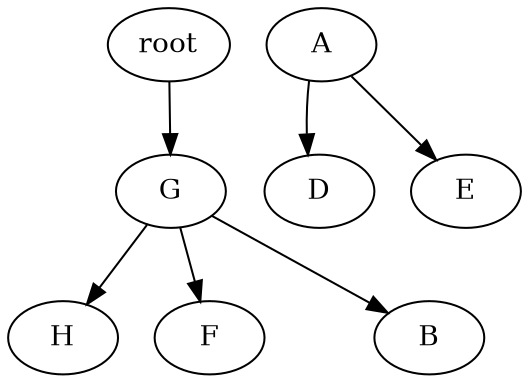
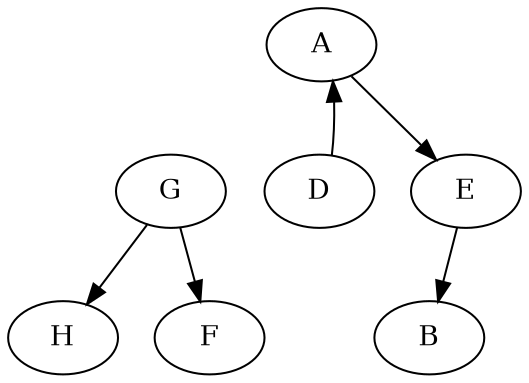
node "root": removed
edge "A" -> "D": reversed
edge "G" -> "B": now "E" -> "B"
